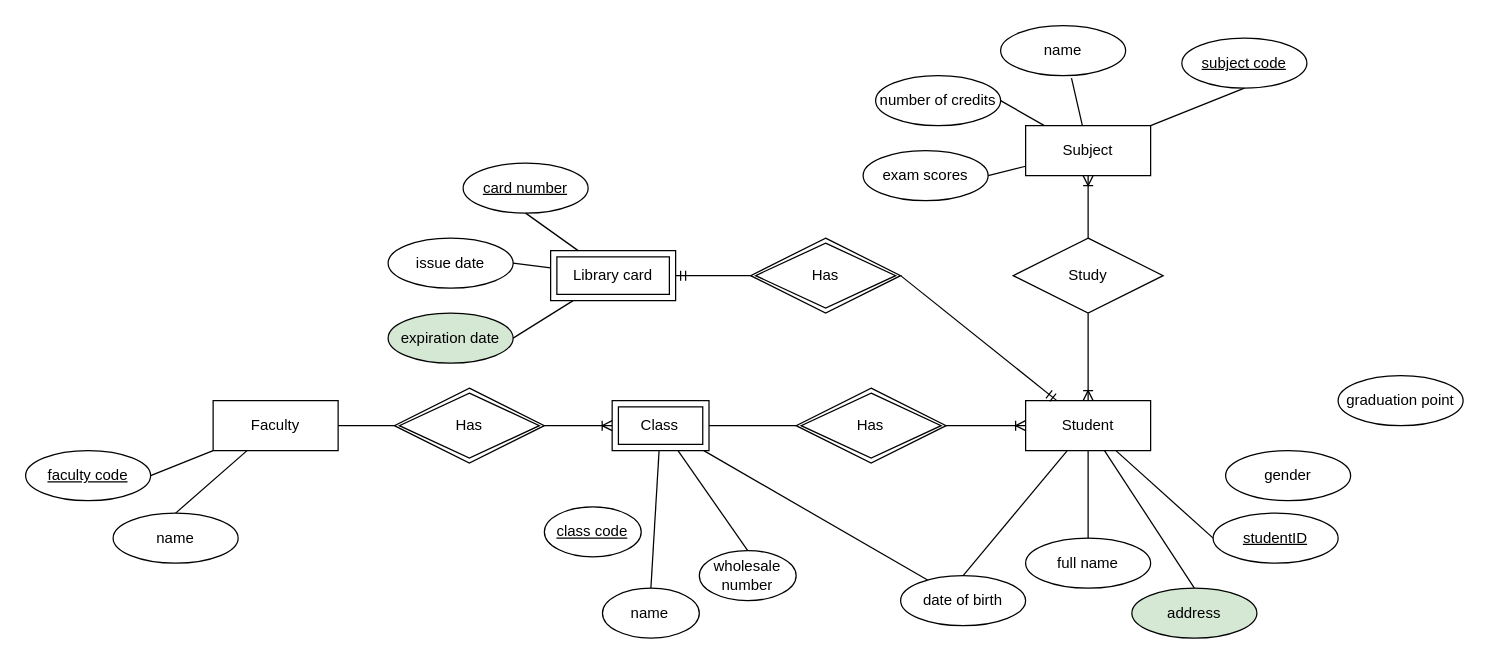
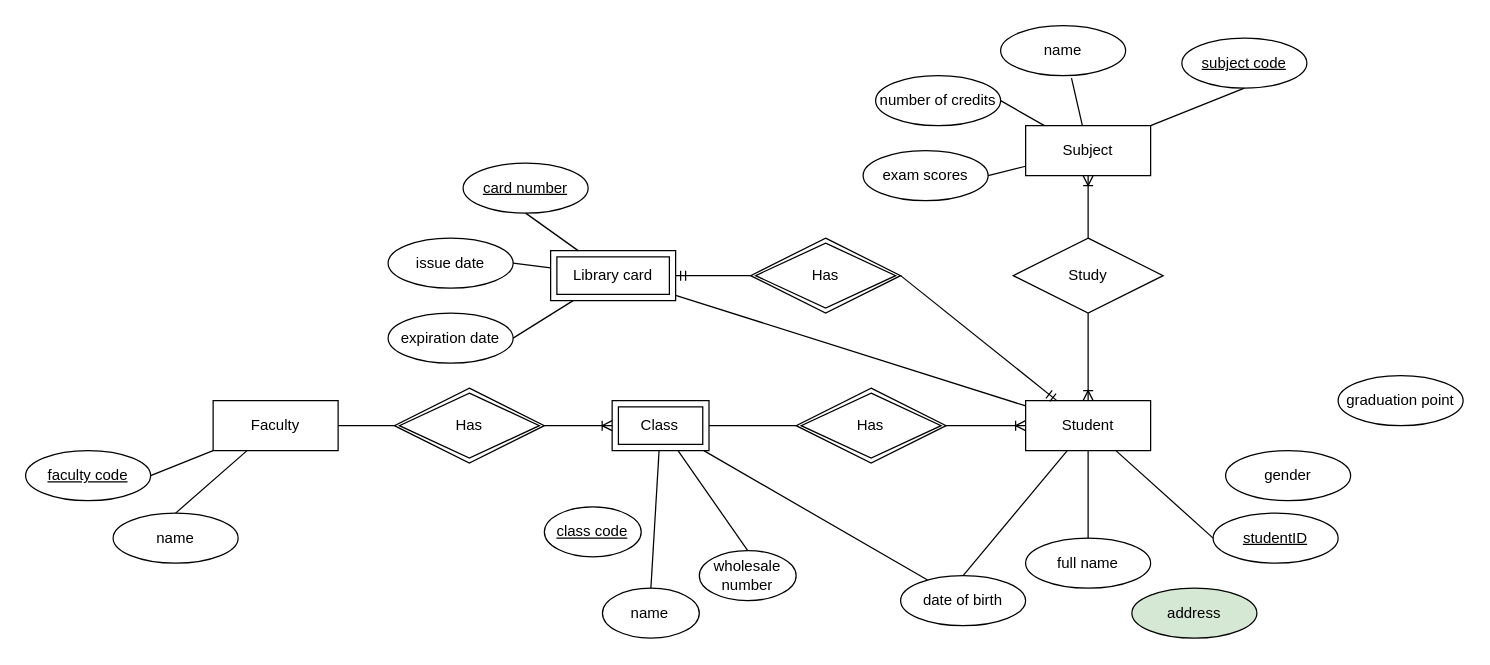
node "expiration date": fillcolor #d5e8d4 -> #ffffff
edge "Student" -- "address": now "Student" -- "Library card"
